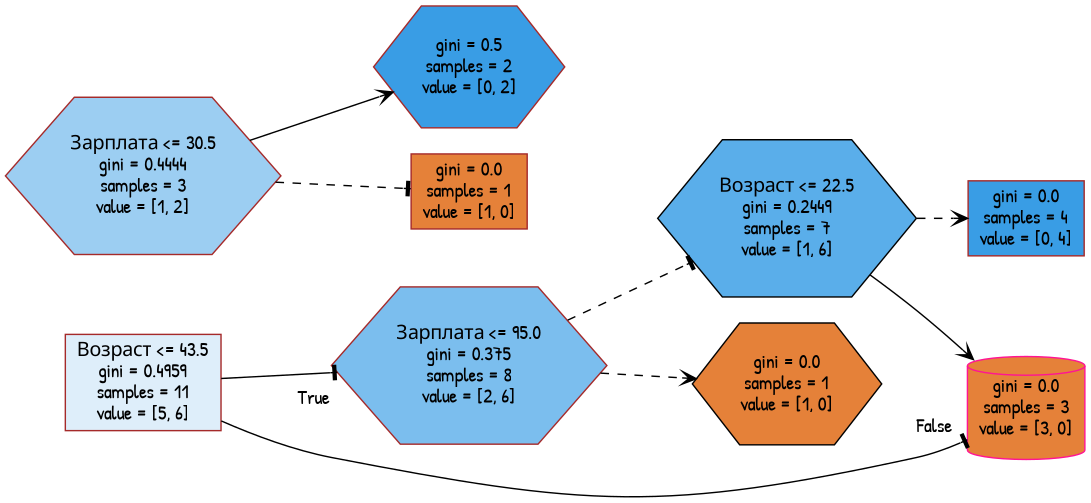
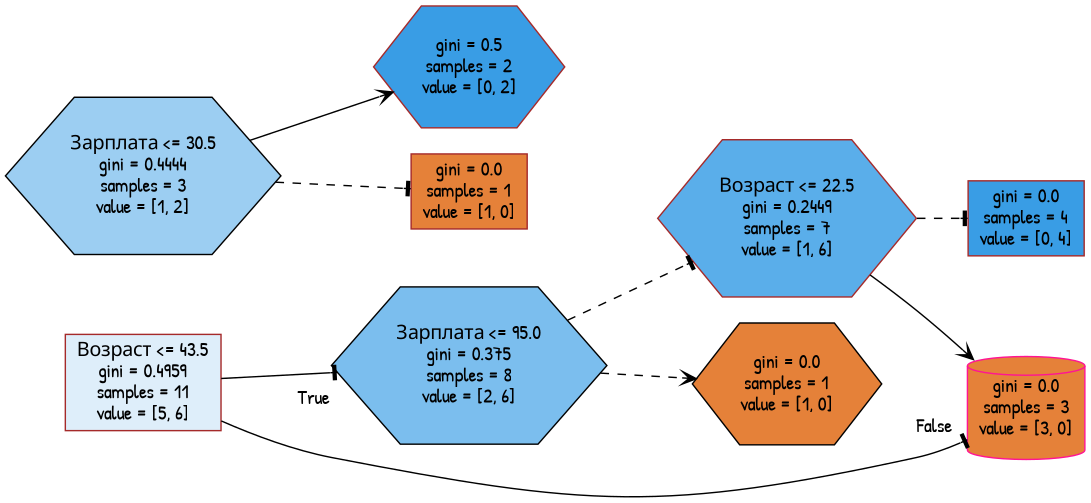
node "Зарплата <= 30.5 gini = 0.4444 samples = 3 value = [1, 2]": color brown -> black
node "Возраст <= 22.5 gini = 0.2449 samples = 7 value = [1, 6]": color black -> brown
edge "Возраст <= 22.5 gini = 0.2449 samples = 7 value = [1, 6]" -> "gini = 0.0 samples = 4 value = [0, 4]": arrowhead vee -> tee
node "Зарплата <= 95.0 gini = 0.375 samples = 8 value = [2, 6]": color brown -> black
